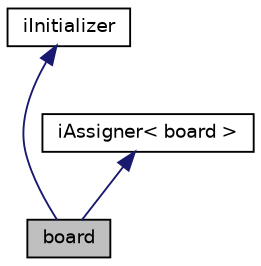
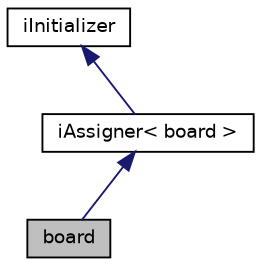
edge "board" -> "iInitializer": now "iAssigner< board >" -> "iInitializer"
